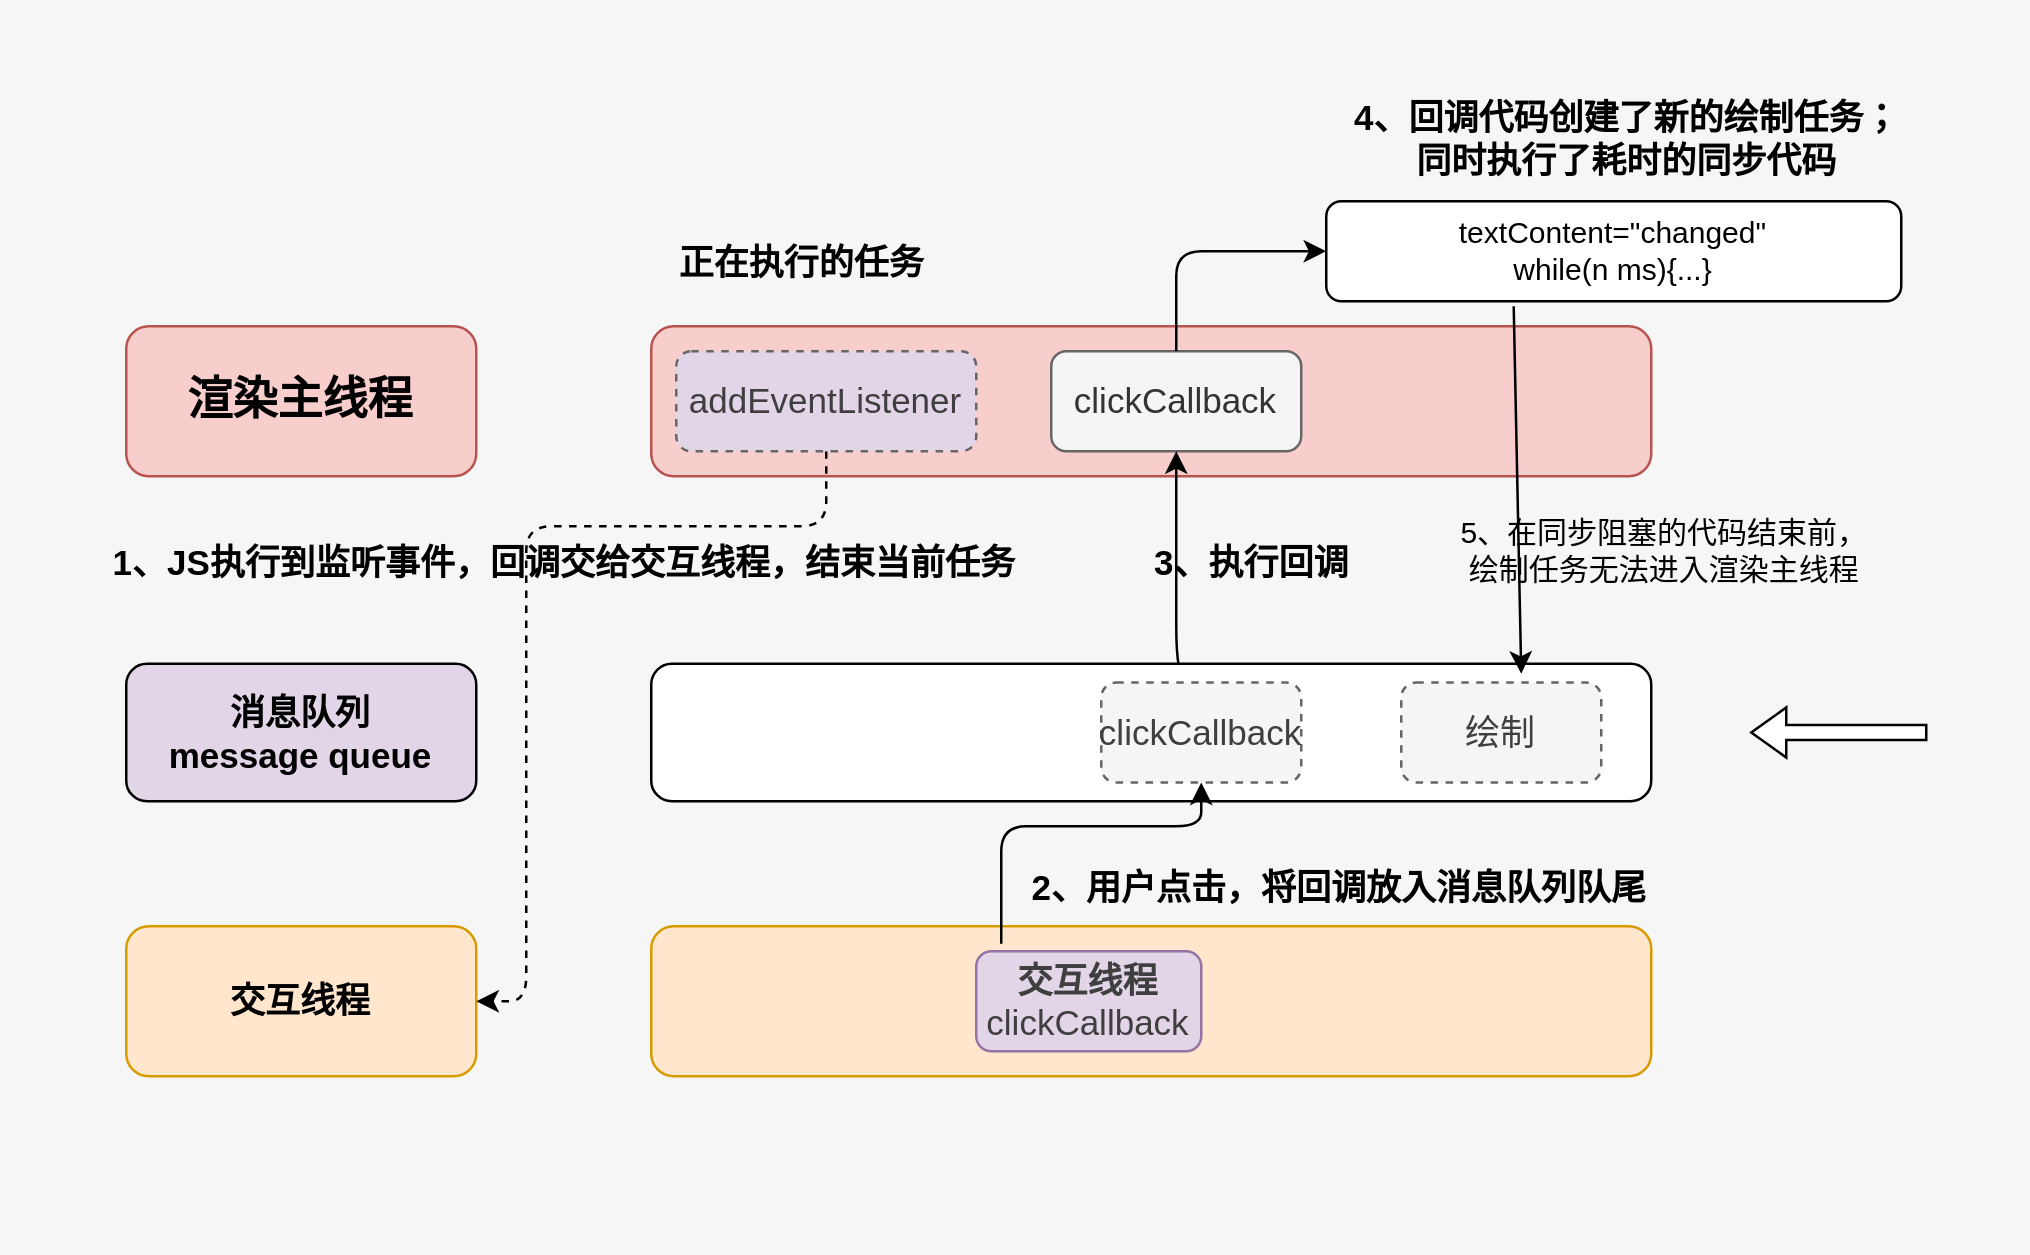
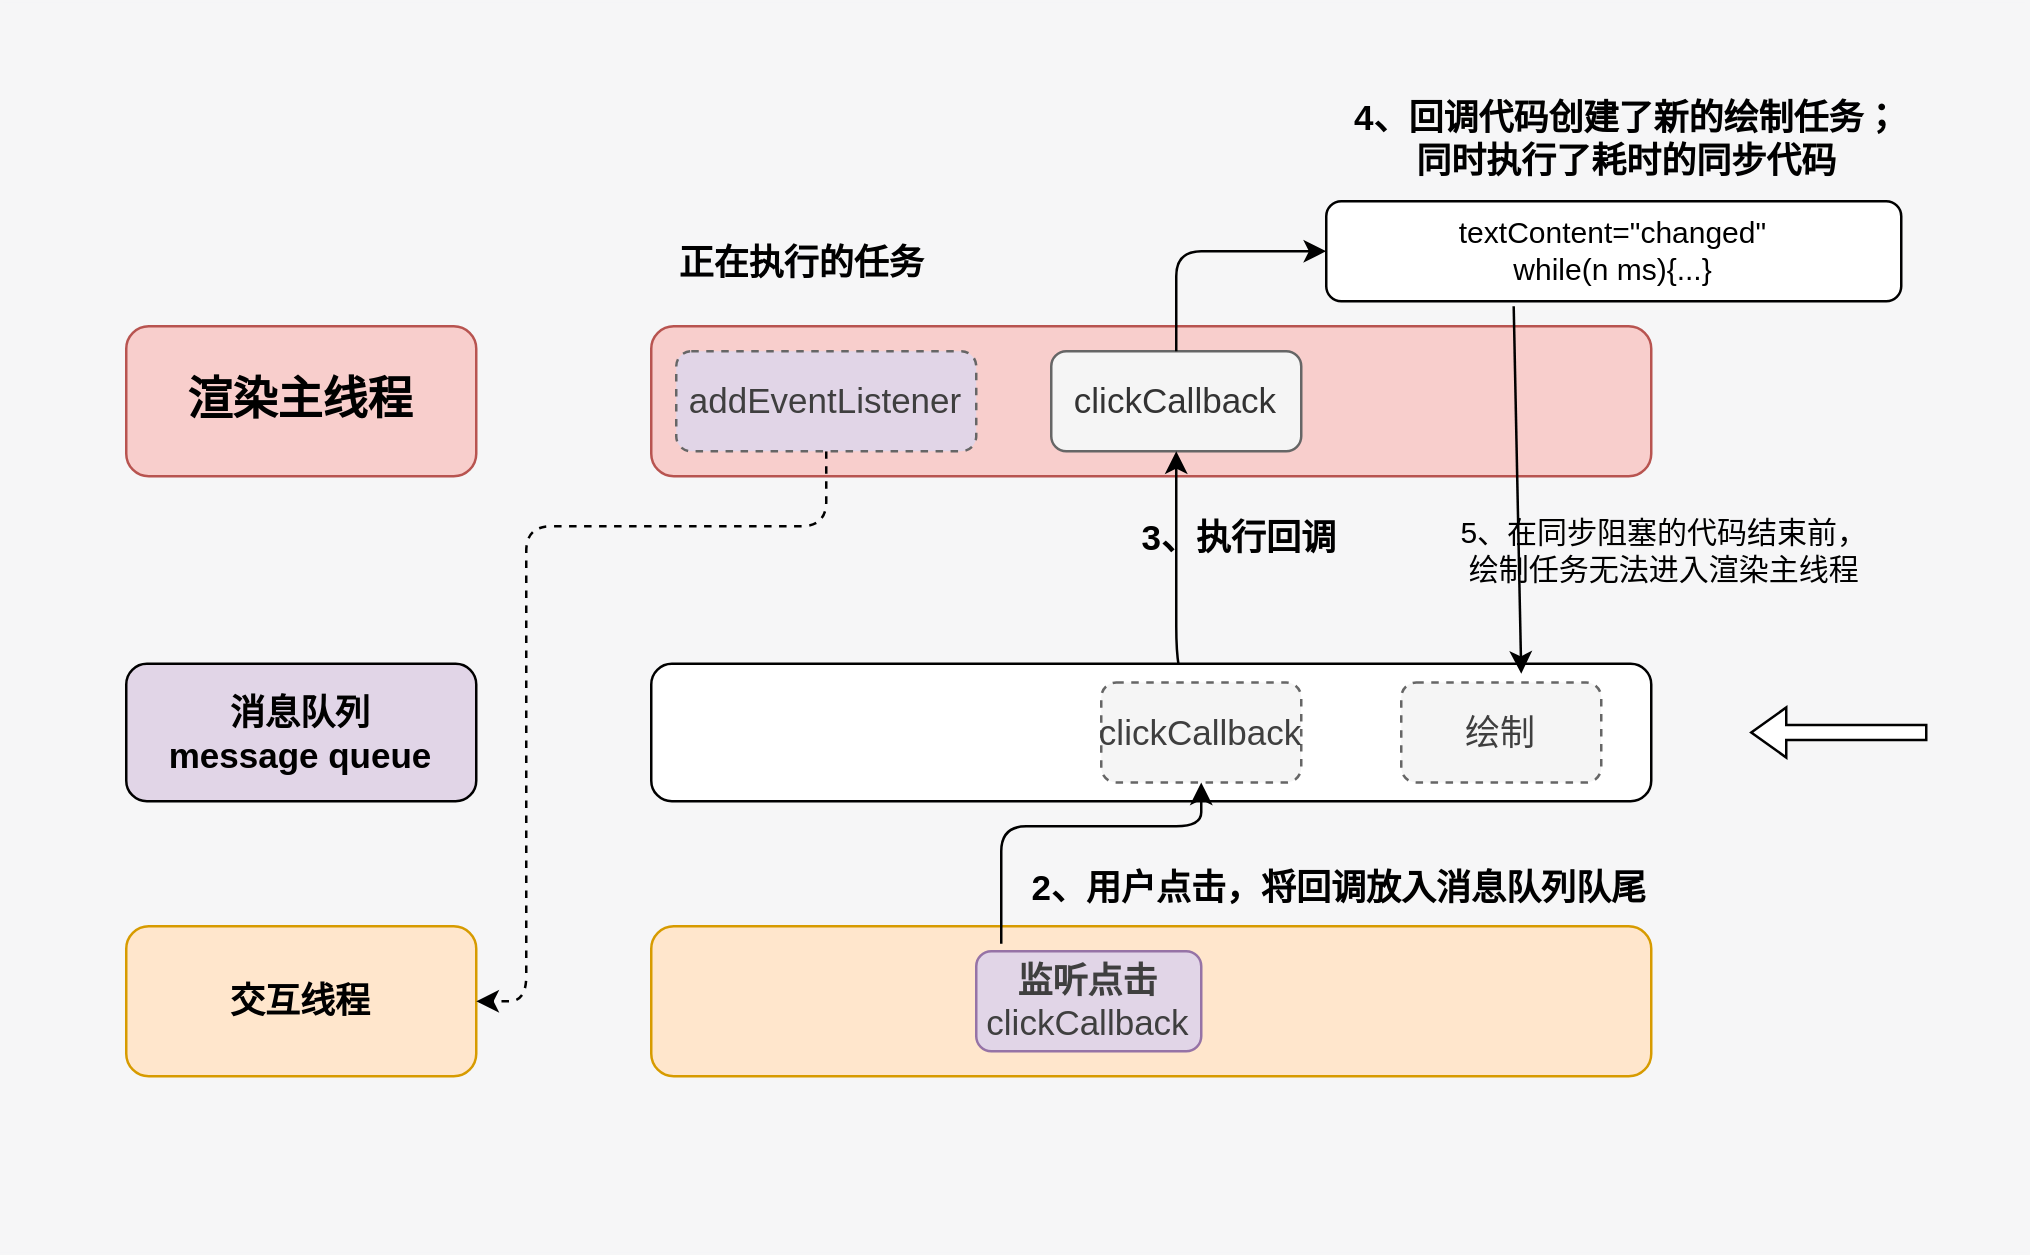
node "1、JS执行到监听事件，回调交给交互线程，结束当前任务": removed
node "3、执行回调": moved (1251, 564) -> (1239, 539)
node "交互线程clickCallback": label "交互线程clickCallback" -> "监听点击clickCallback"
